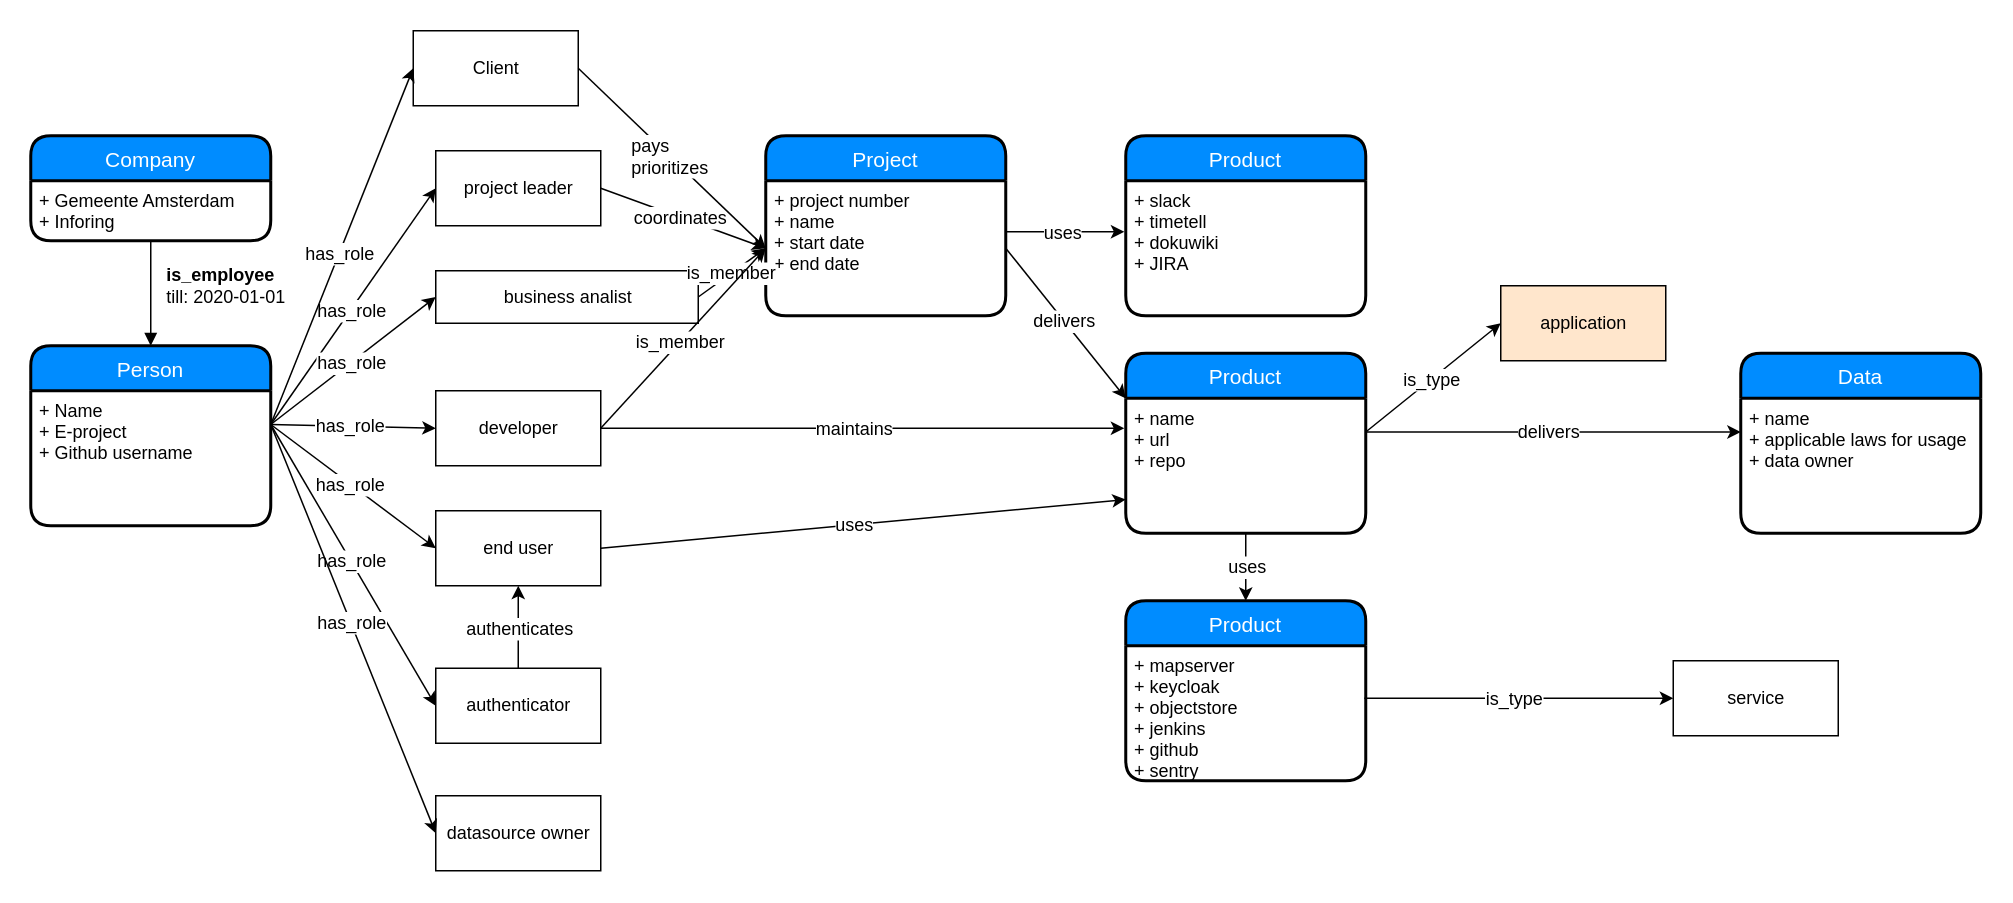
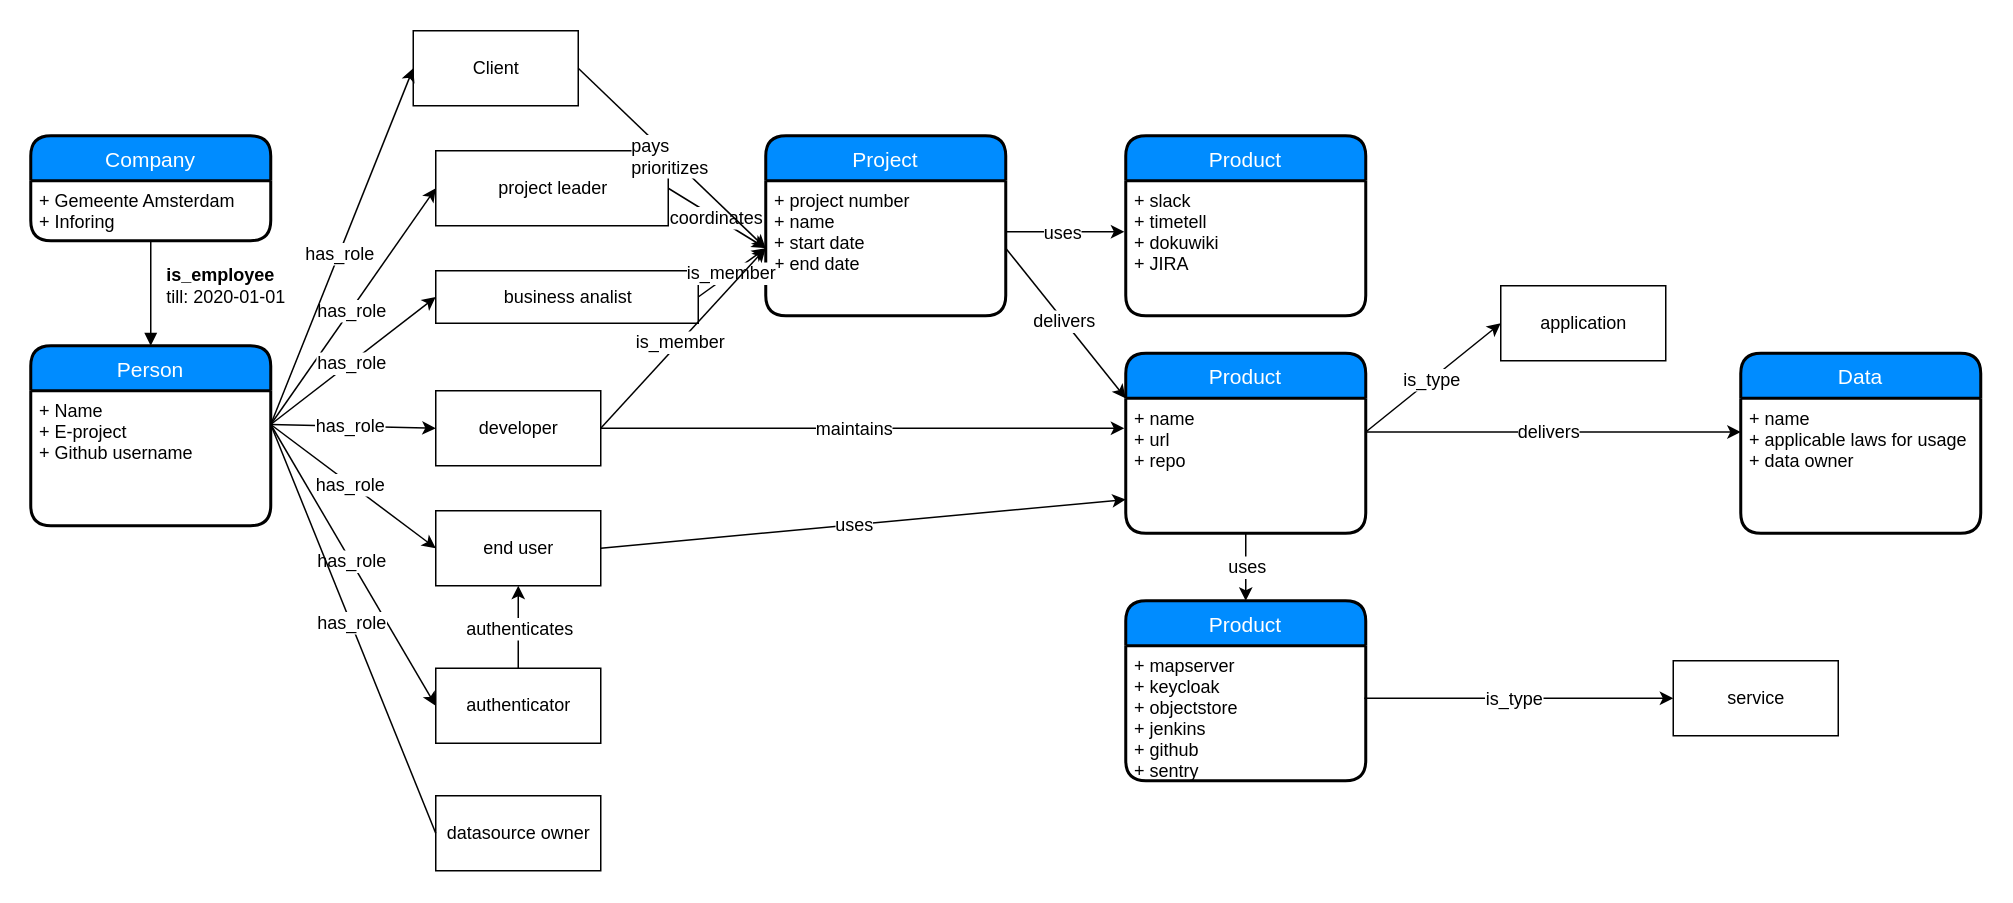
node "project leader": size 165x75 -> 233x75
node "application": fillcolor #ffe6cc -> #ffffff
edge "+ Name + E-project + Github username" -> "datasource owner": arrowhead classic -> none
